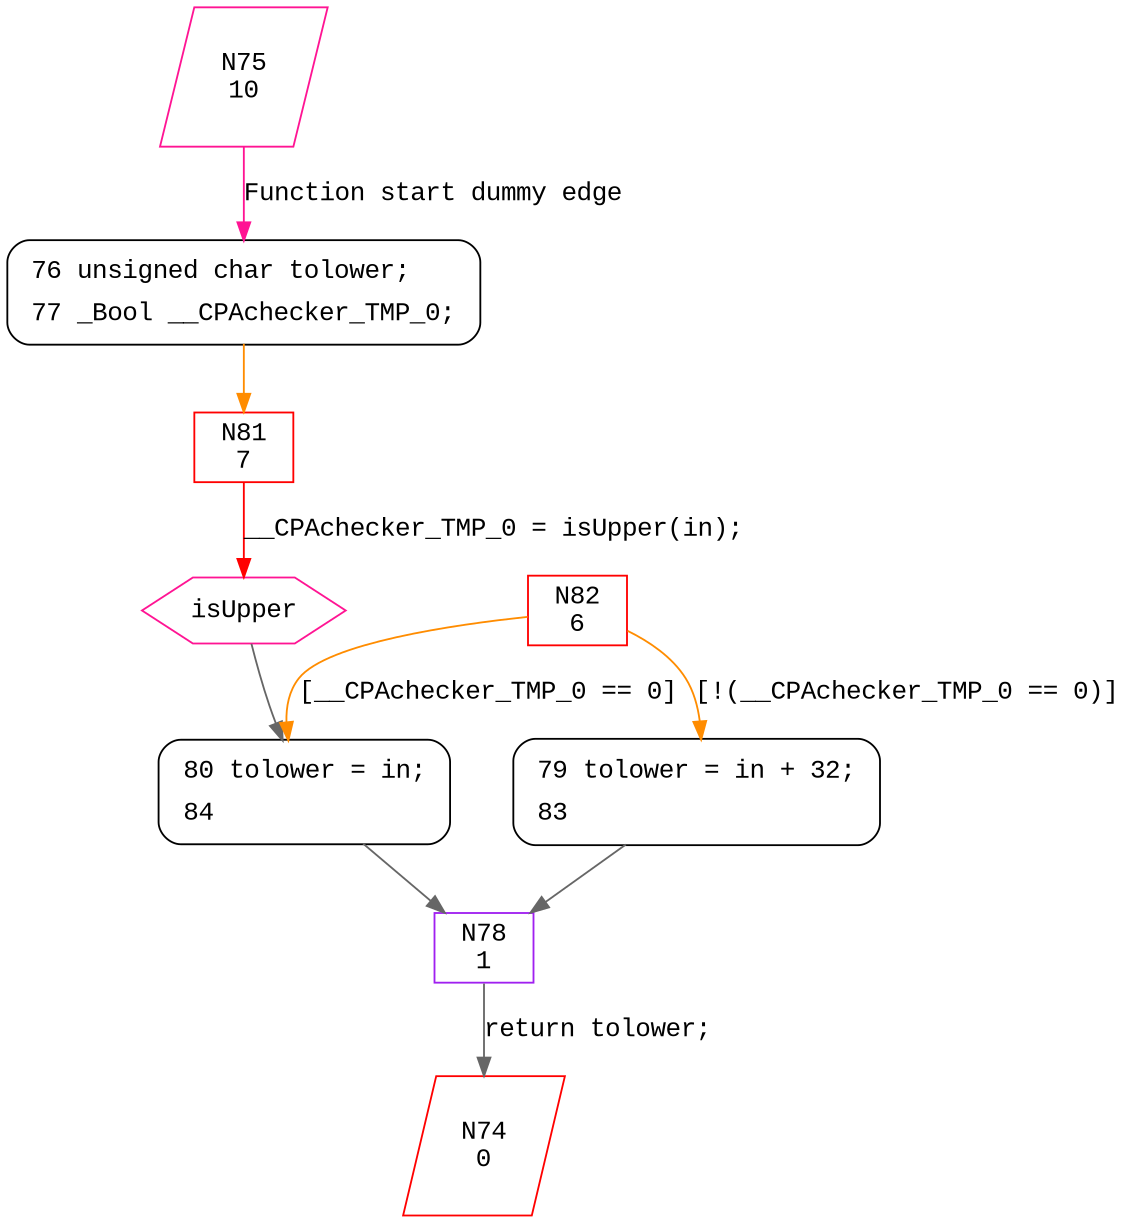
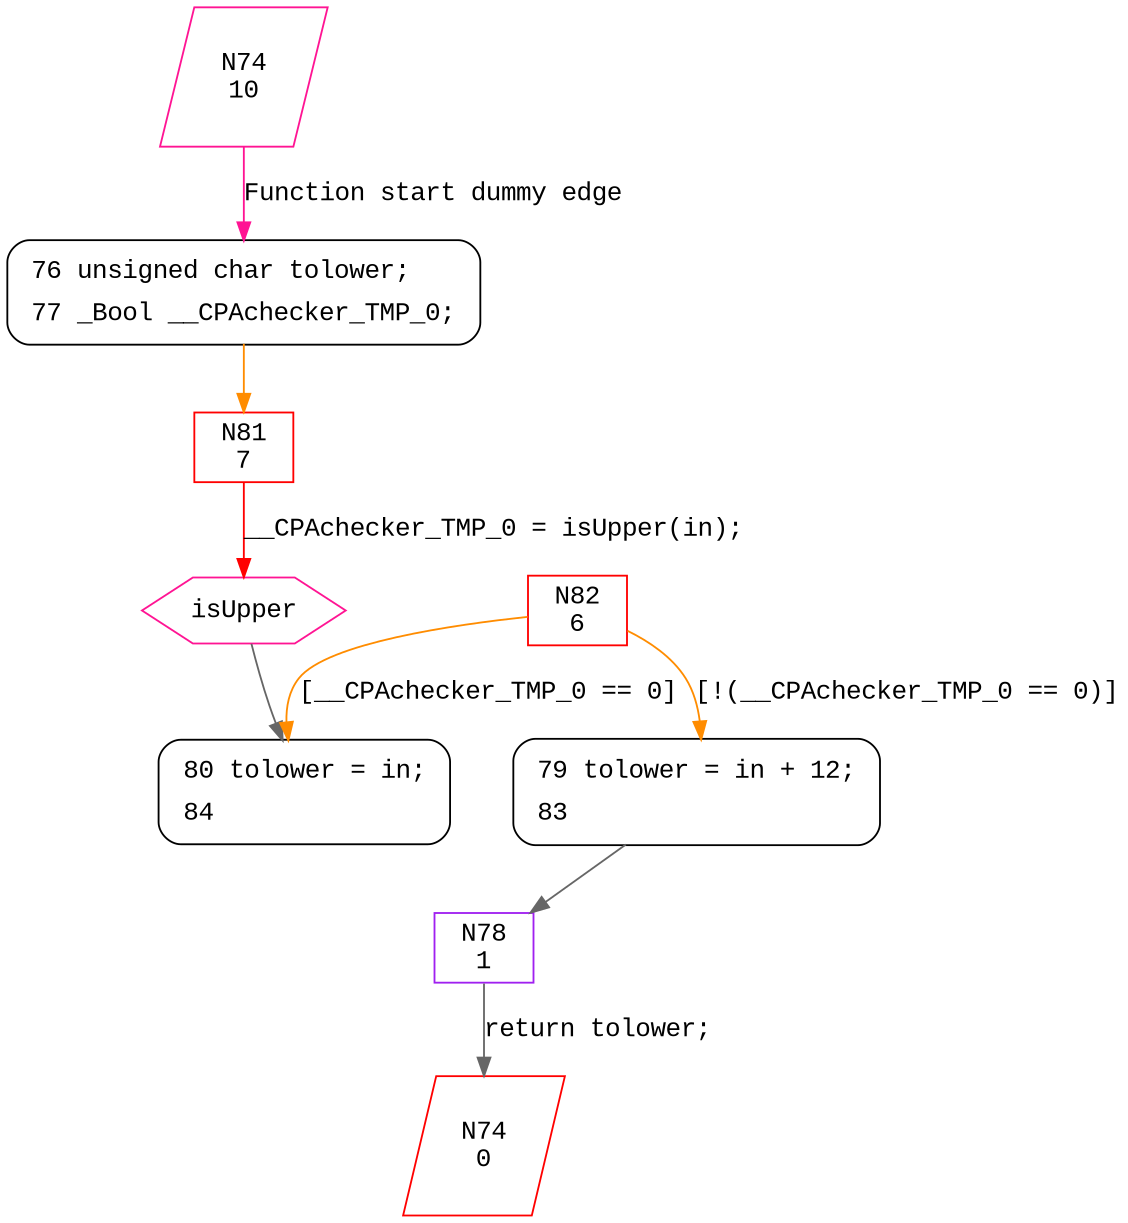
node "N75 10": label "N75 10" -> "N74 10"
node "79": text "tolower = in + 32;" -> "tolower = in + 12;"
edge "80" -> "N78 1": removed
